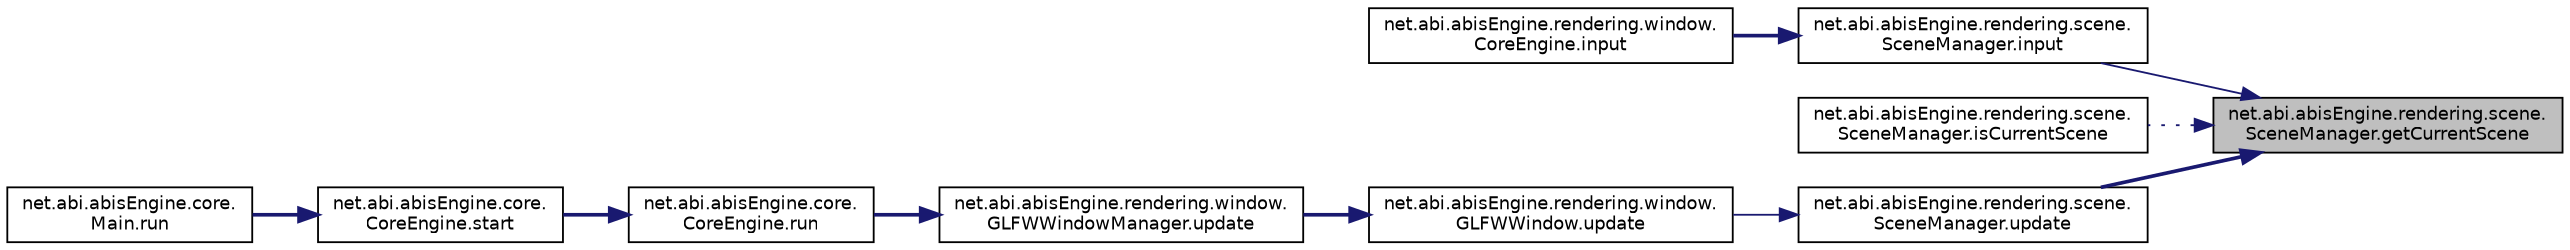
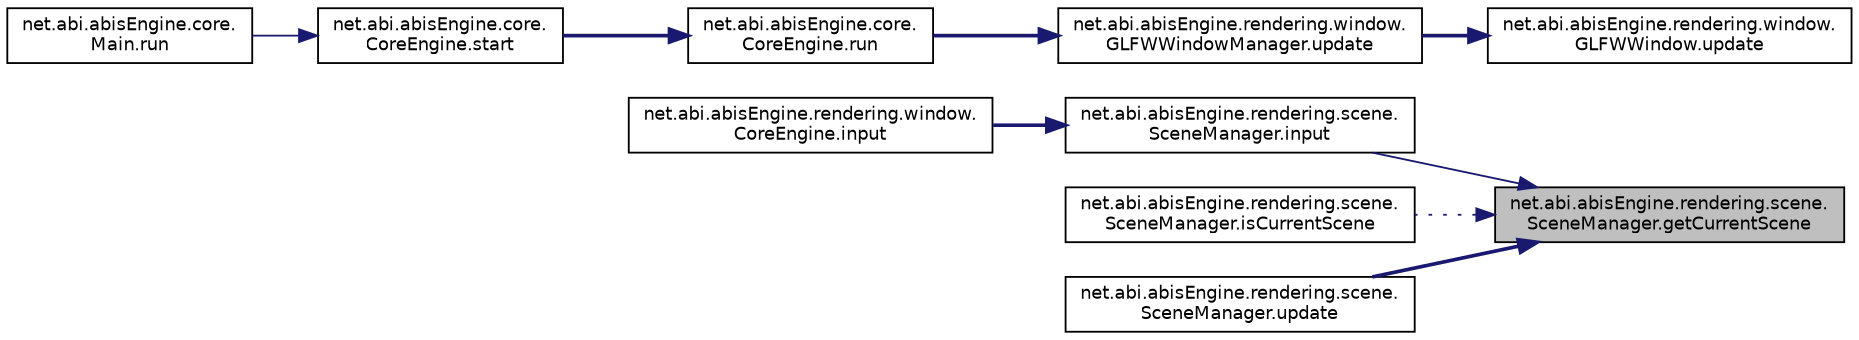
edge "net.abi.abisEngine.core. Main.run" -> "net.abi.abisEngine.core. CoreEngine.start": style bold -> solid
edge "net.abi.abisEngine.rendering.window. GLFWWindow.update" -> "net.abi.abisEngine.rendering.scene. SceneManager.update": removed
